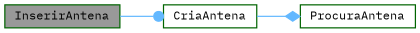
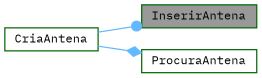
edge "InserirAntena" -> "CriaAntena": reversed
